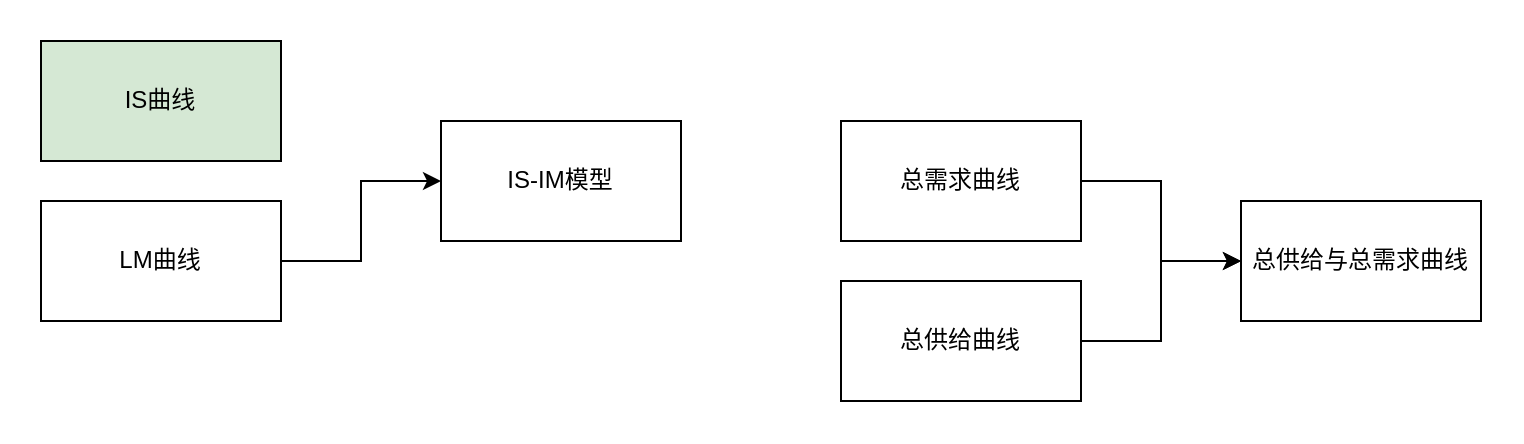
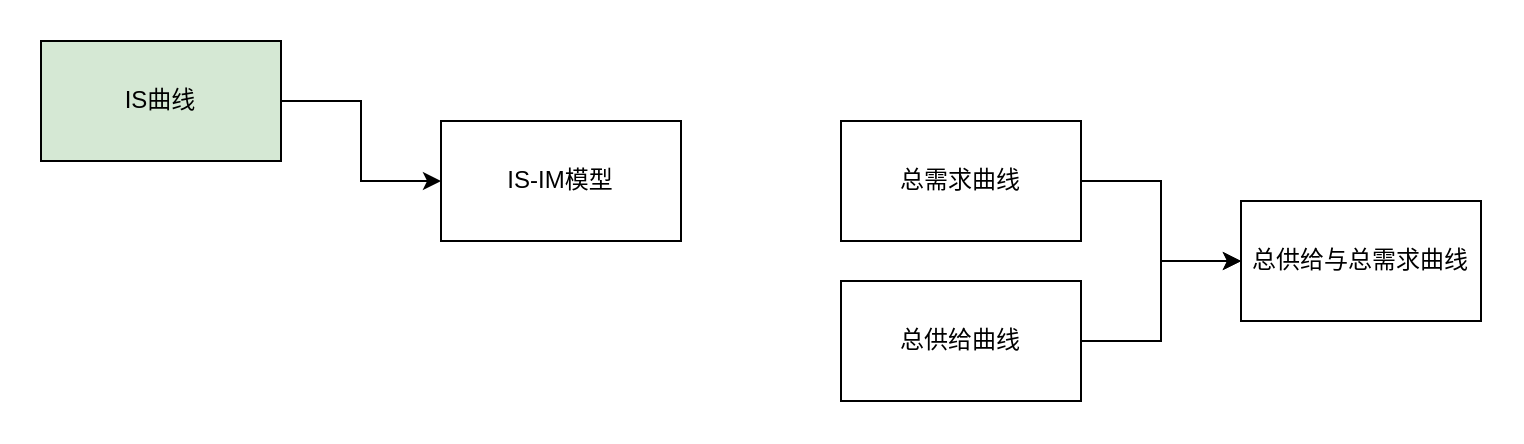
edge "IS曲线" -> "IS-IM模型": added
node "LM曲线": removed
edge "LM曲线" -> "IS-IM模型": removed
